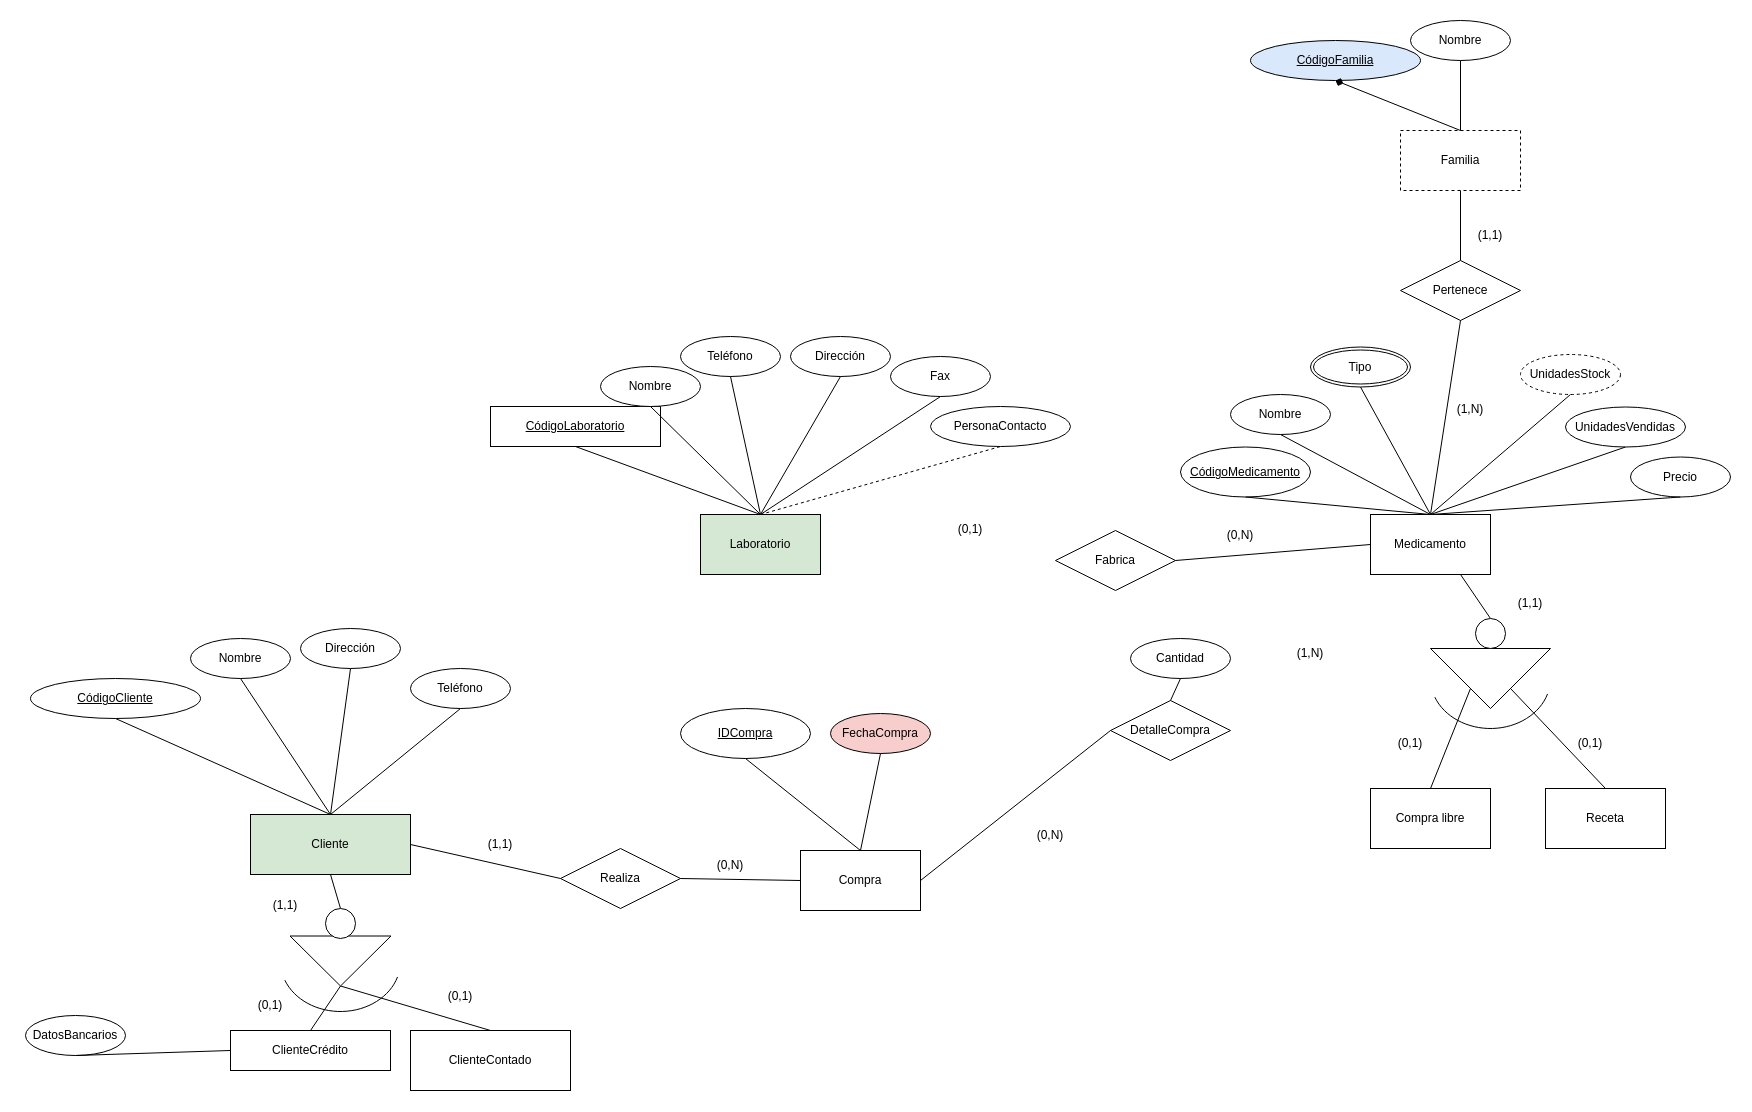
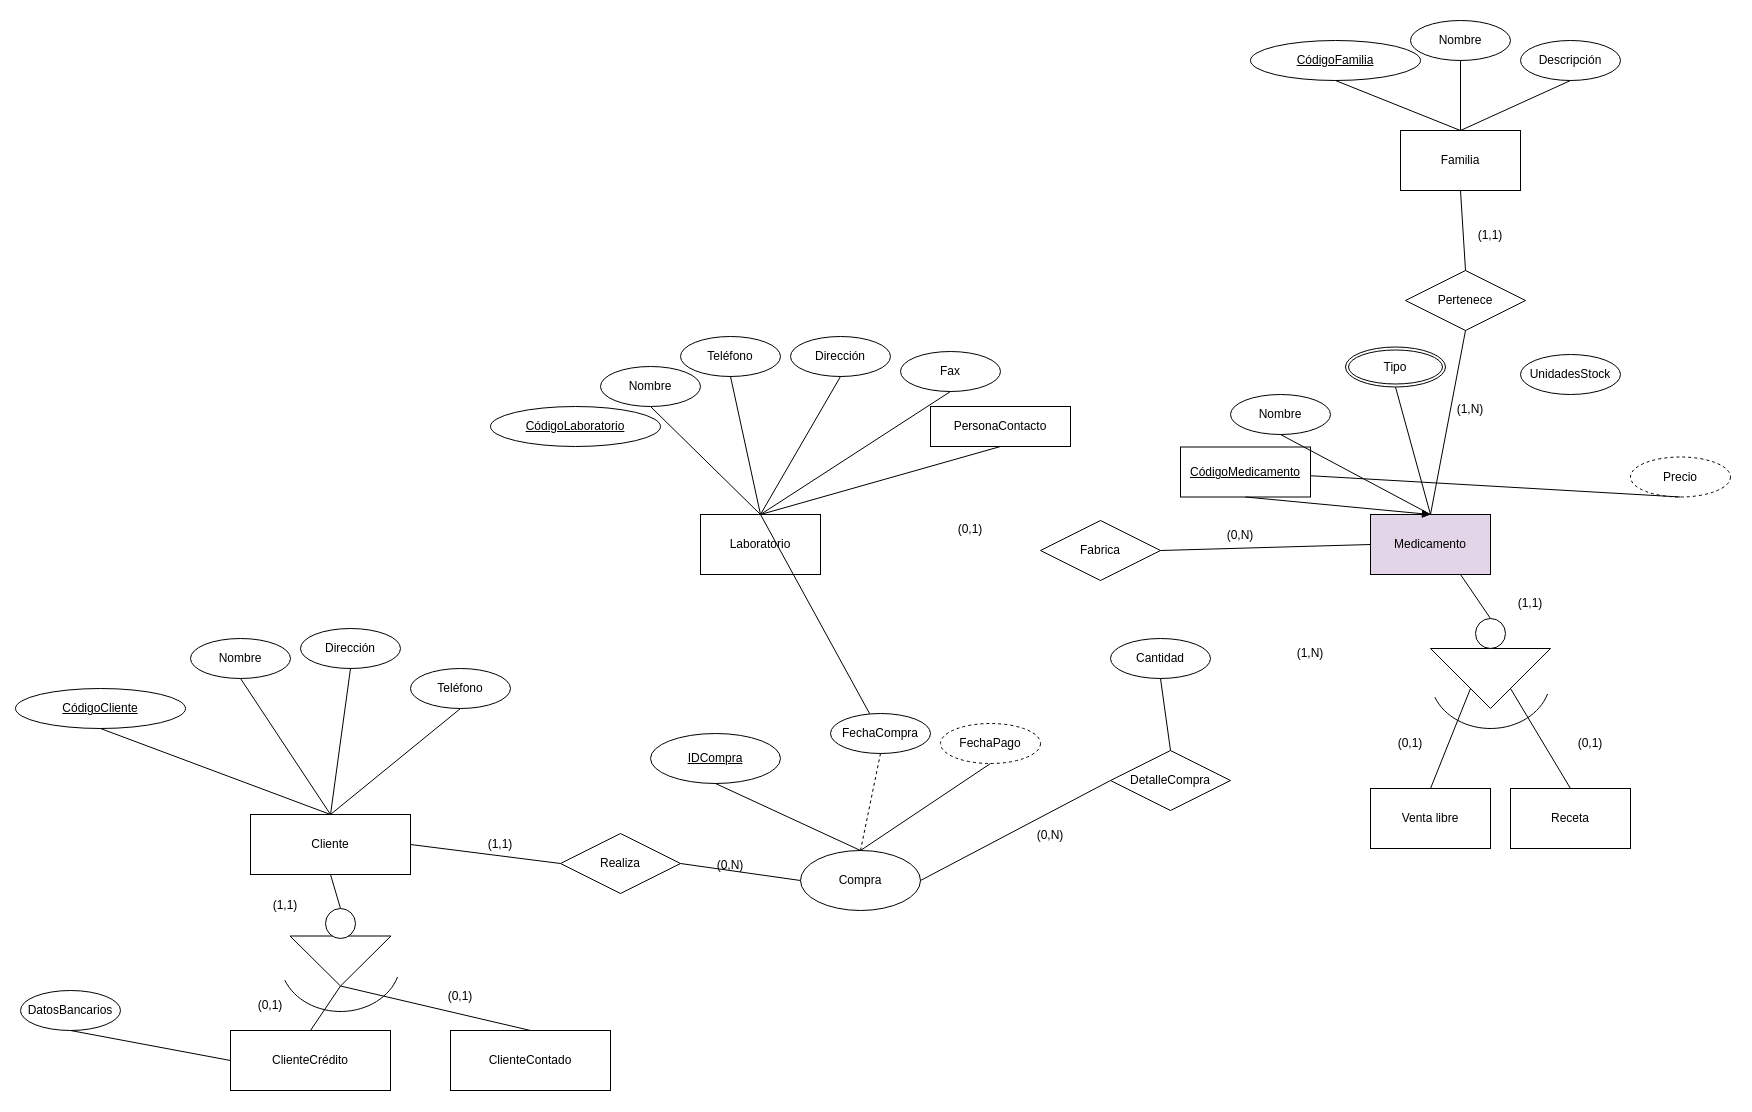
node "CódigoFamilia": fillcolor #dae8fc -> #ffffff
node "Descripción": added
edge "Familia" -> "CódigoFamilia": arrowhead diamond -> none
edge "Descripción" -- "Familia": added
node "Familia": style dashed -> solid
node "Pertenece": moved (1461, 291) -> (1466, 301)
node "Tipo": moved (1361, 367) -> (1396, 367)
node "UnidadesStock": style dashed -> solid
node "Fax": moved (941, 377) -> (951, 372)
node "CódigoLaboratorio": shape rectangle -> ellipse
node "PersonaContacto": shape ellipse -> rectangle
node "UnidadesVendidas": removed
edge "UnidadesStock" -- "Medicamento": removed
node "CódigoMedicamento": shape ellipse -> rectangle
node "Precio": style solid -> dashed
edge "UnidadesVendidas" -- "Medicamento": removed
edge "CódigoLaboratorio" -- "Laboratorio": now "FechaCompra" -- "Laboratorio"
edge "PersonaContacto" -- "Laboratorio": style dashed -> solid
edge "Precio" -- "Medicamento": now "Precio" -- "CódigoMedicamento"
edge "CódigoMedicamento" -- "Medicamento": arrowhead none -> block
node "Laboratorio": fillcolor #d5e8d4 -> #ffffff
node "Medicamento": fillcolor #ffffff -> #e1d5e7
node "Fabrica": moved (1116, 561) -> (1101, 551)
node "Cantidad": moved (1181, 659) -> (1161, 659)
node "CódigoCliente": moved (116, 699) -> (101, 709)
node "DetalleCompra": moved (1171, 731) -> (1171, 781)
node "IDCompra": moved (746, 734) -> (716, 759)
node "FechaCompra": fillcolor #f8cecc -> #ffffff
node "FechaPago": added
edge "FechaCompra" -- "Compra": style solid -> dashed
edge "FechaPago" -- "Compra": added
node "Compra libre": label "Compra libre" -> "Venta libre"
node "Receta": moved (1606, 819) -> (1571, 819)
node "Cliente": fillcolor #d5e8d4 -> #ffffff
node "Realiza": moved (621, 879) -> (621, 864)
node "Compra": shape rectangle -> ellipse
node "DatosBancarios": moved (76, 1036) -> (71, 1011)
node "ClienteCrédito": size 160x40 -> 160x60
node "ClienteContado": moved (491, 1061) -> (531, 1061)
